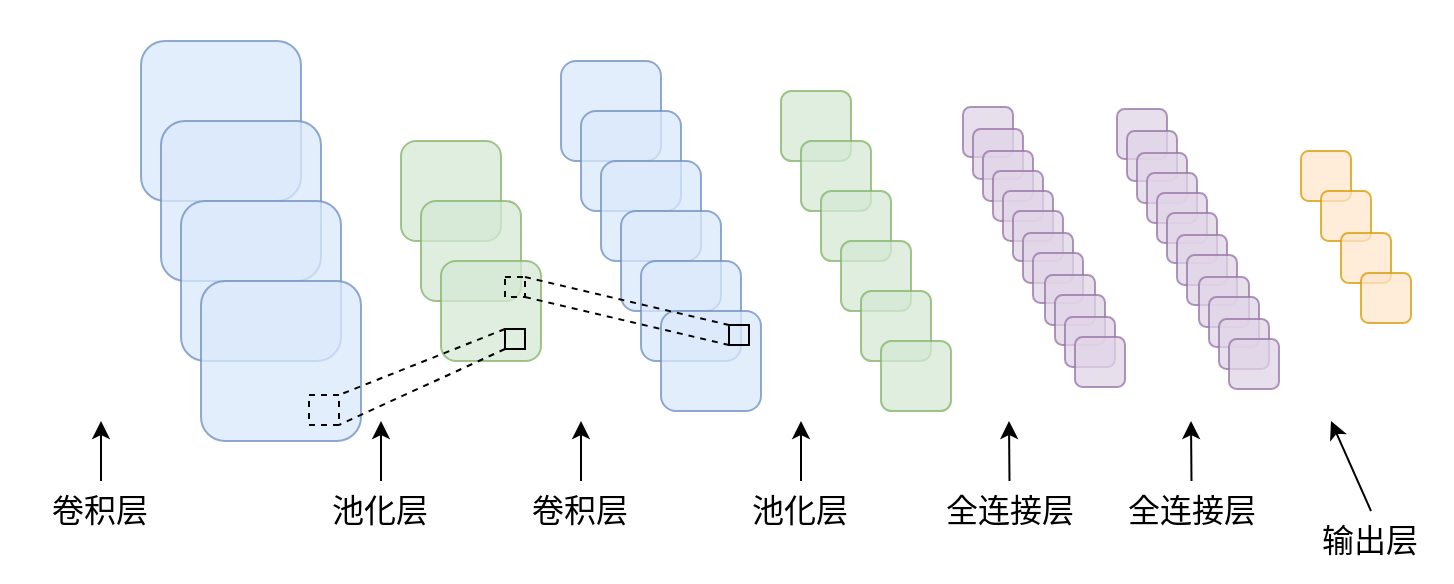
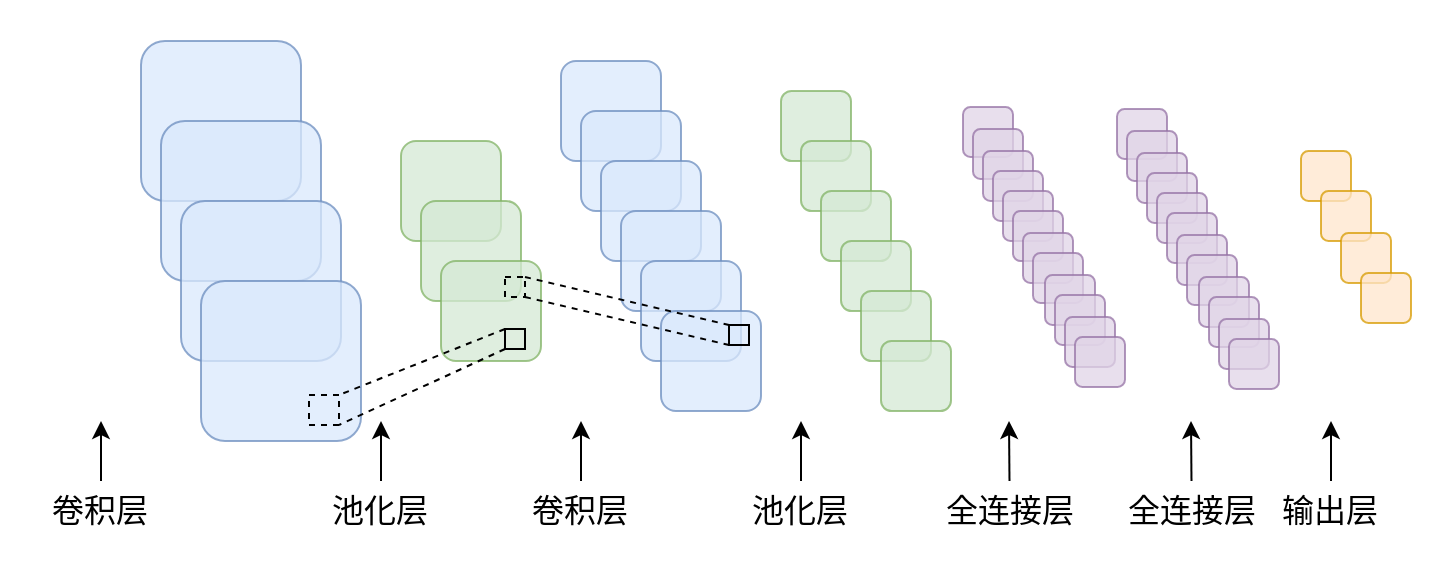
node "输出层": moved (1371, 541) -> (1331, 511)
